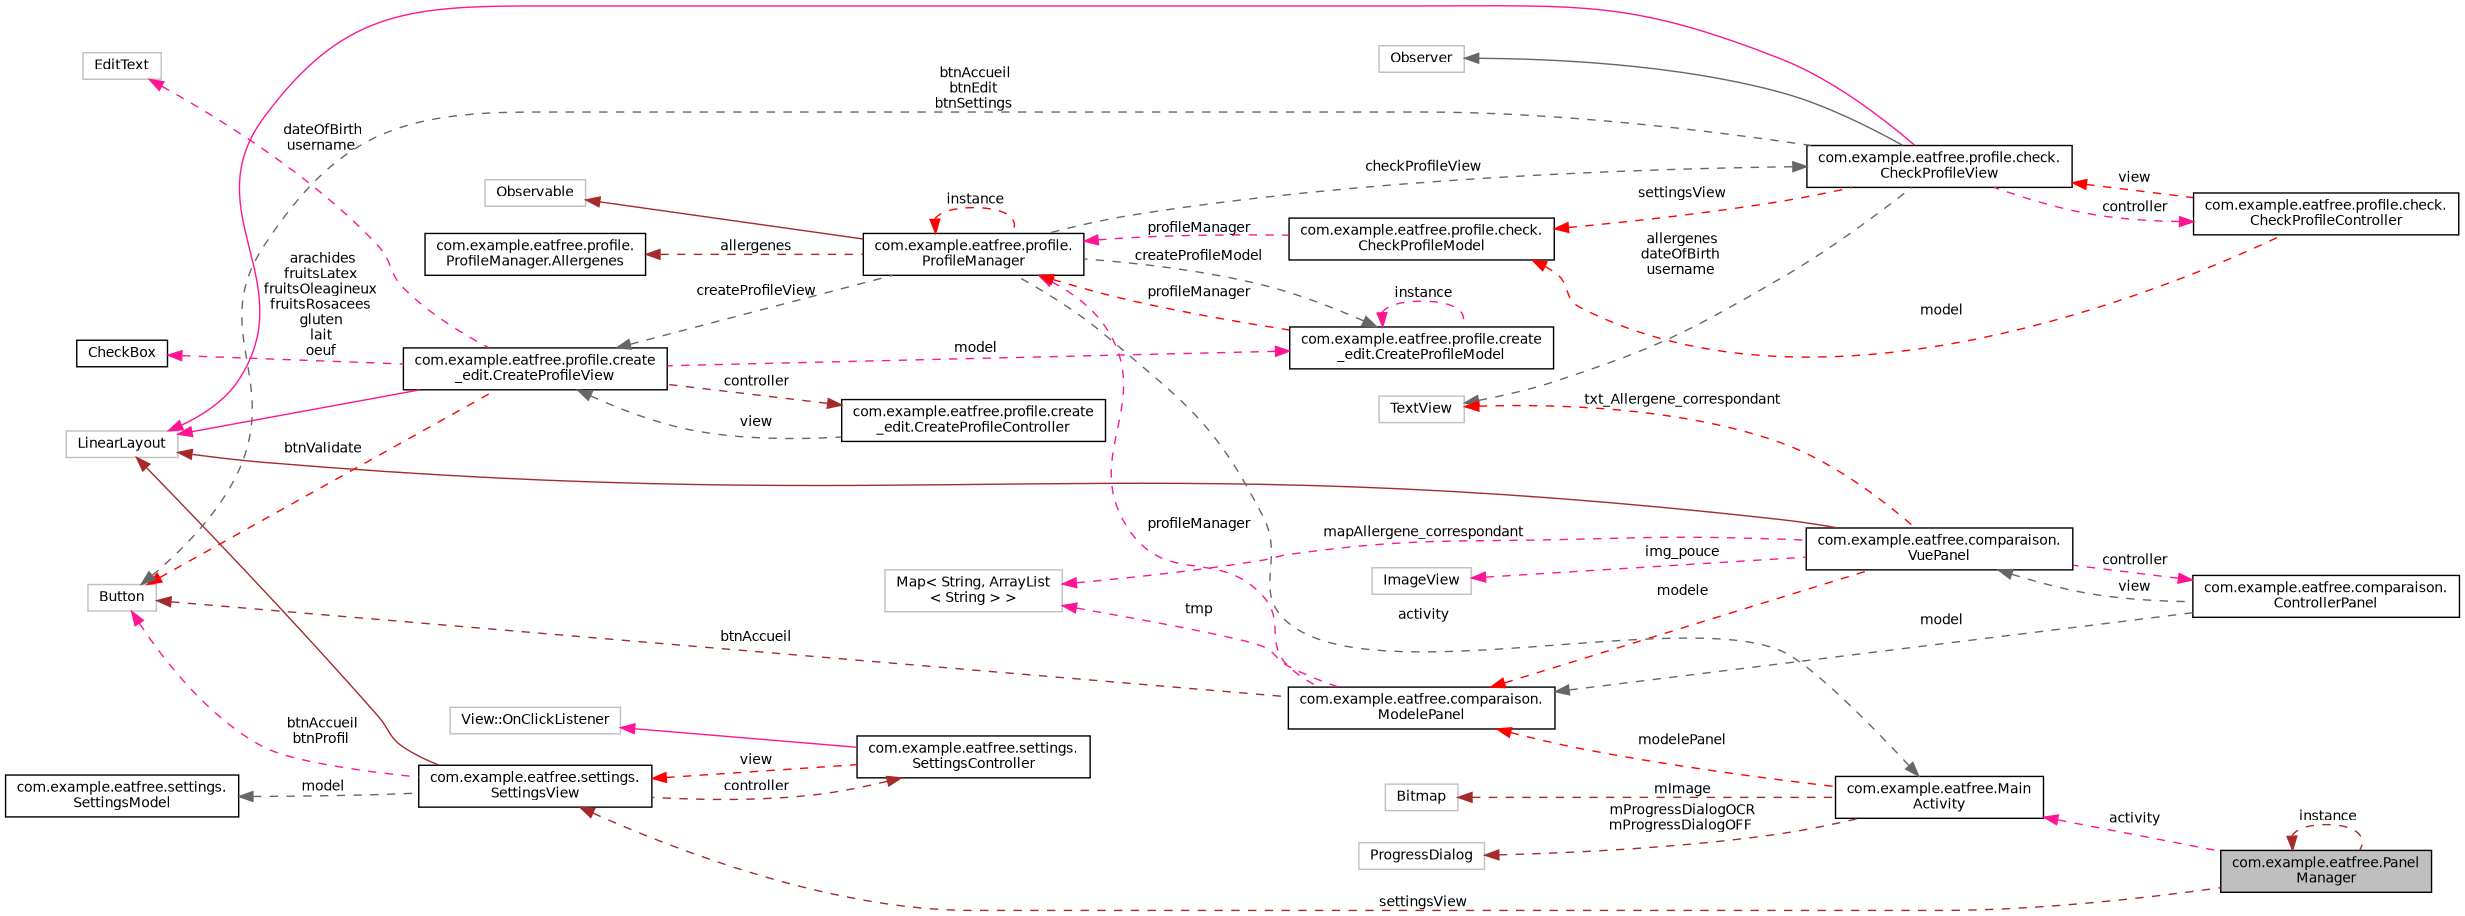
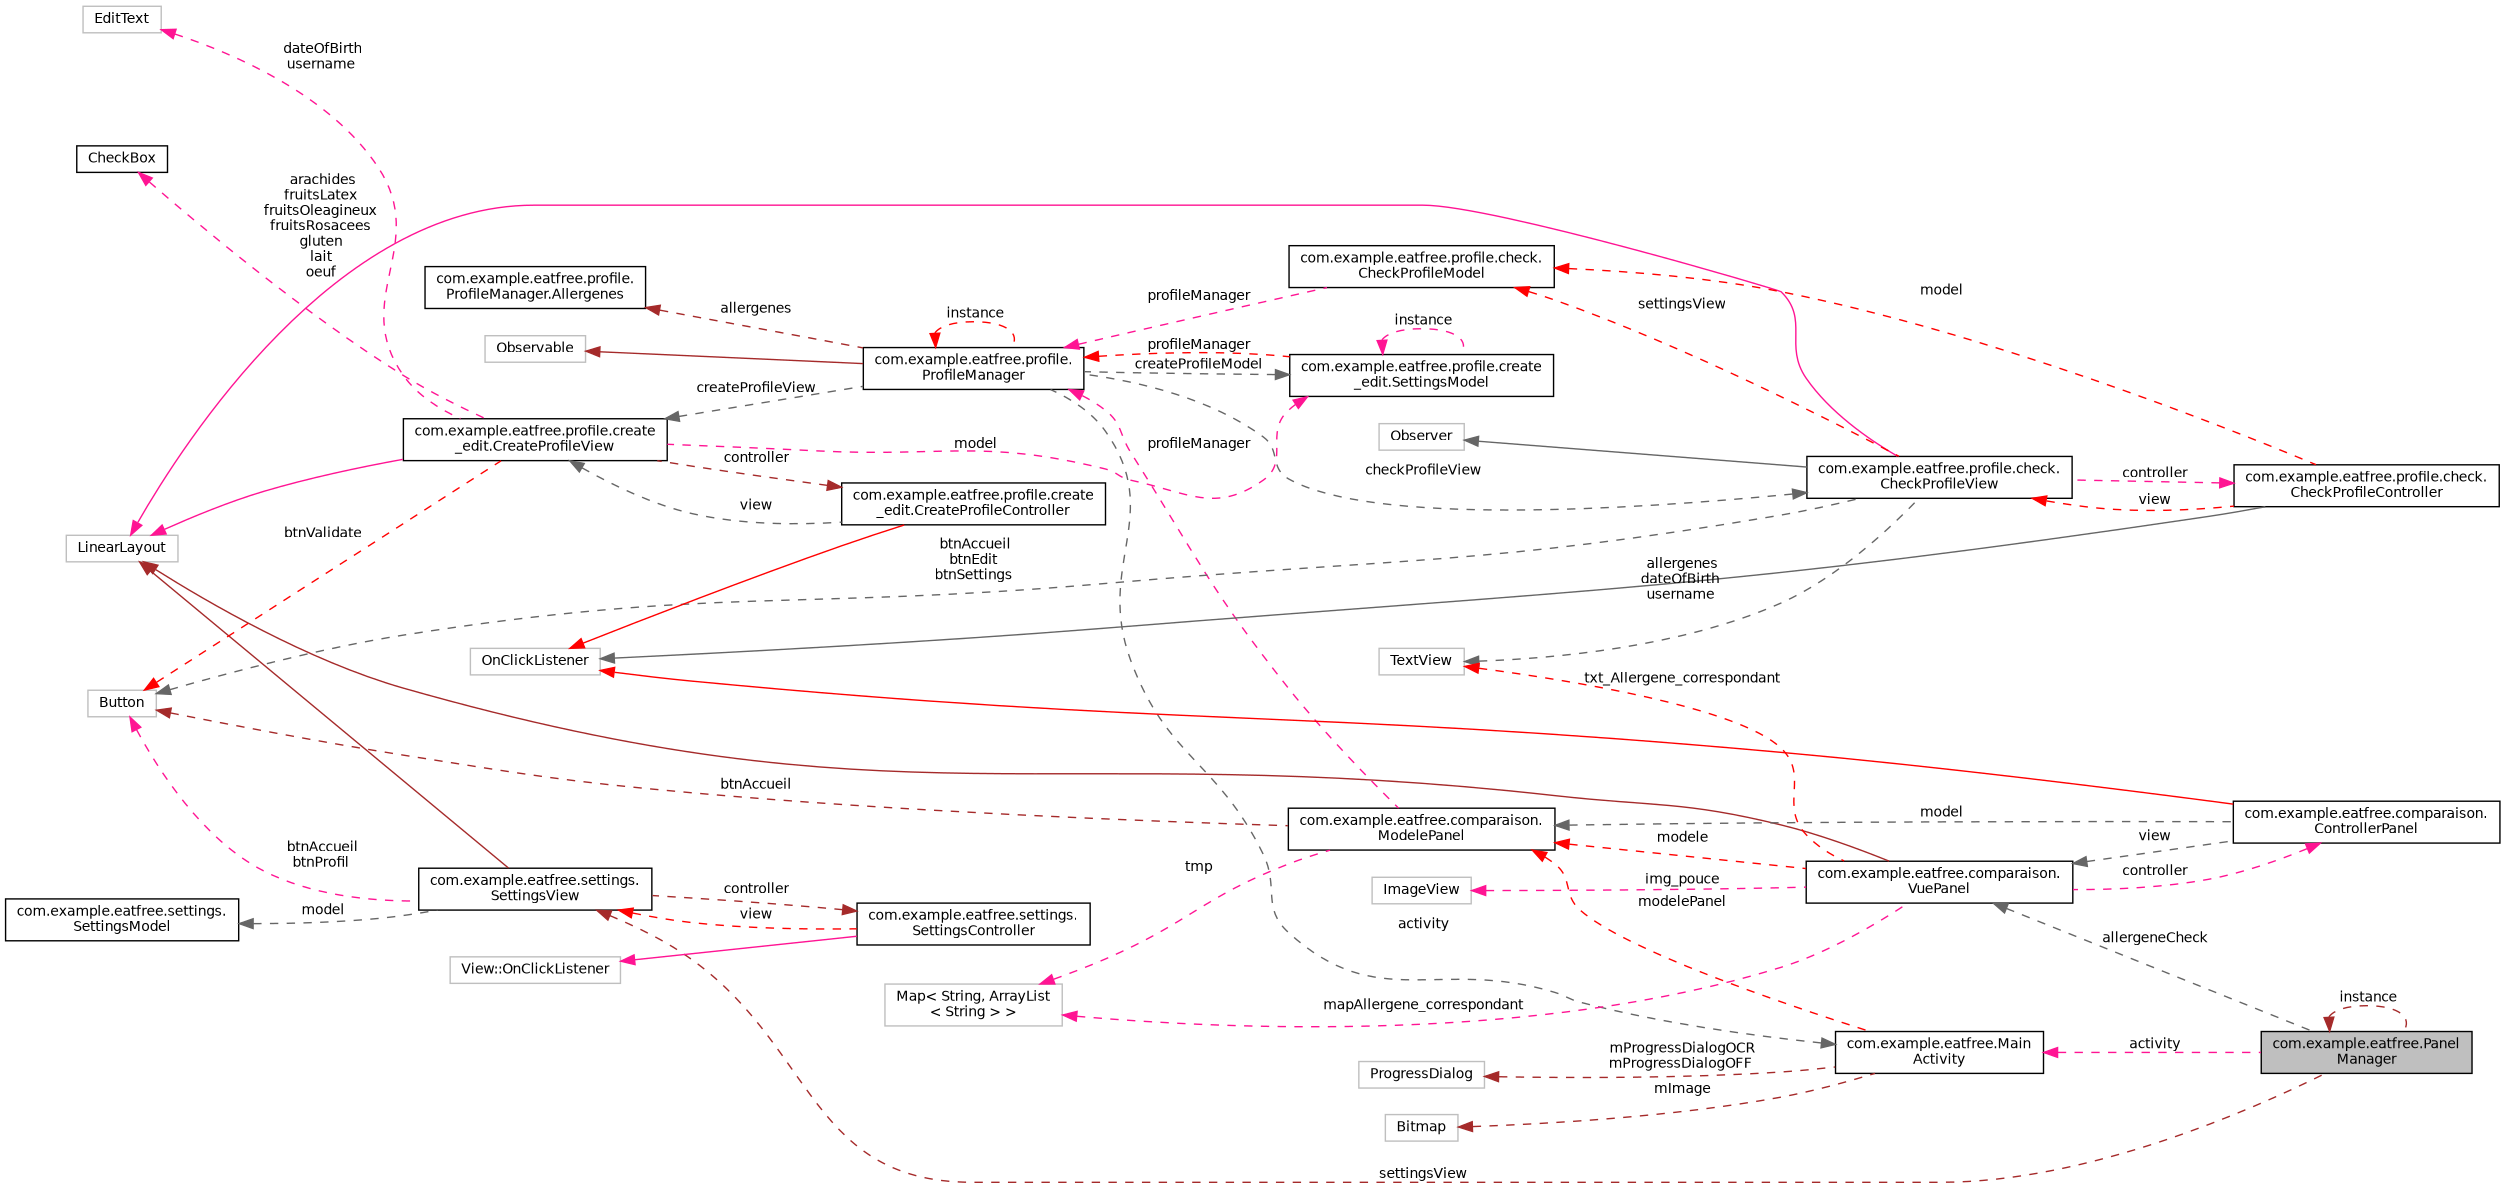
node "com.example.eatfree.profile.create _edit.CreateProfileModel": label "com.example.eatfree.profile.create _edit.CreateProfileModel" -> "com.example.eatfree.profile.create _edit.SettingsModel"
node "OnClickListener": added
edge "com.example.eatfree.Panel Manager" -> "com.example.eatfree.comparaison. VuePanel": added, label "allergeneCheck"
